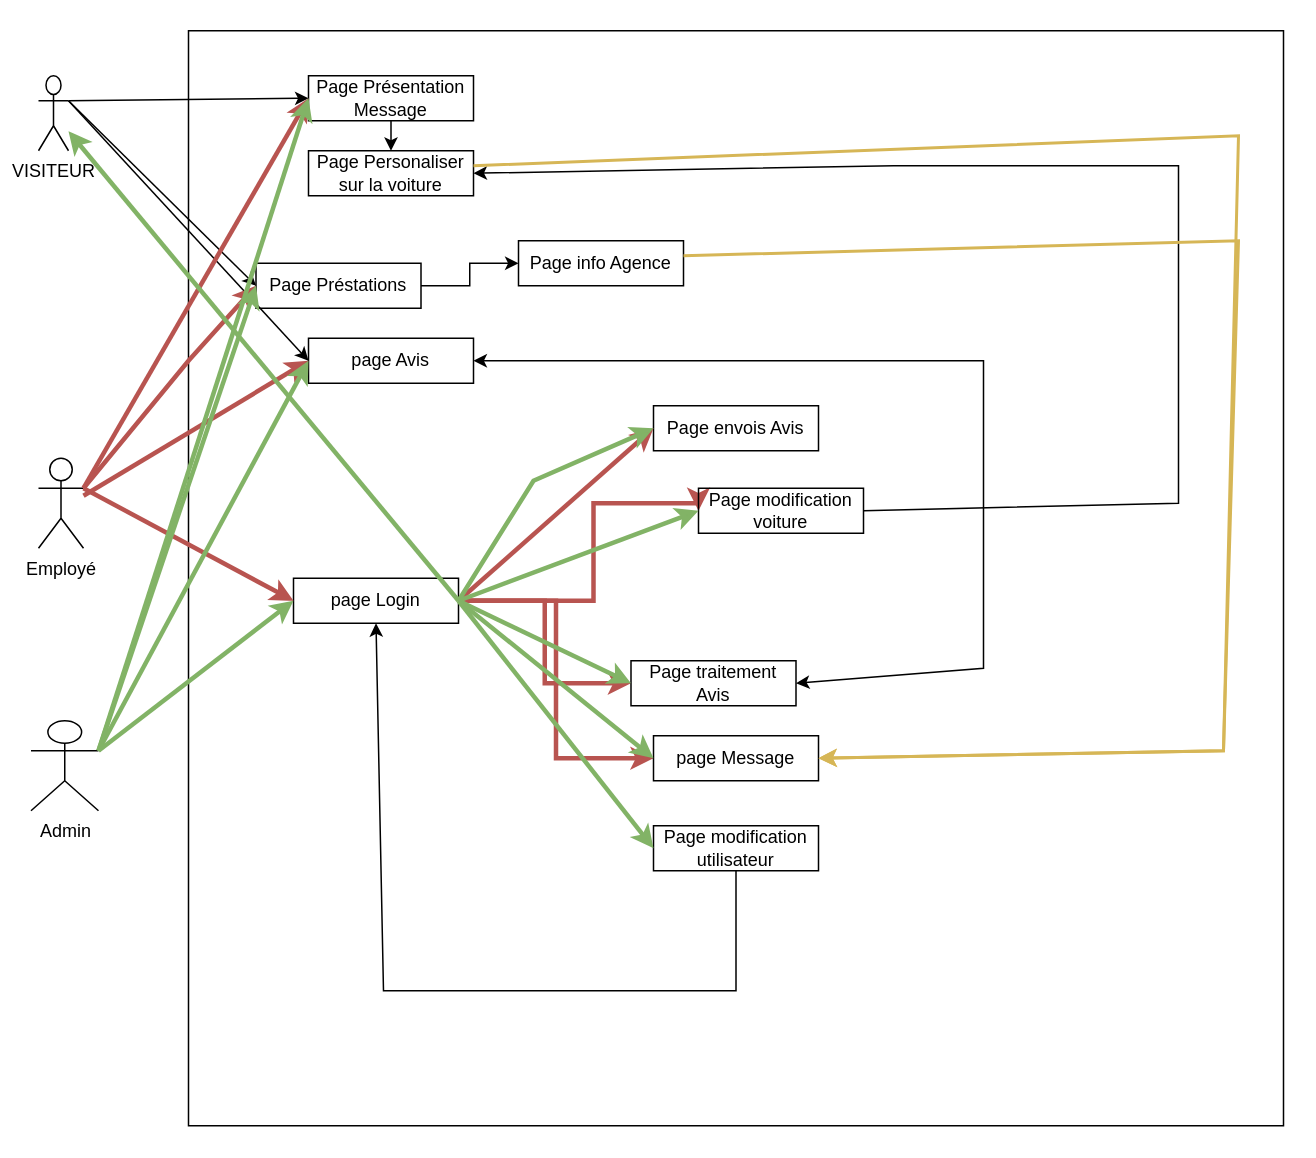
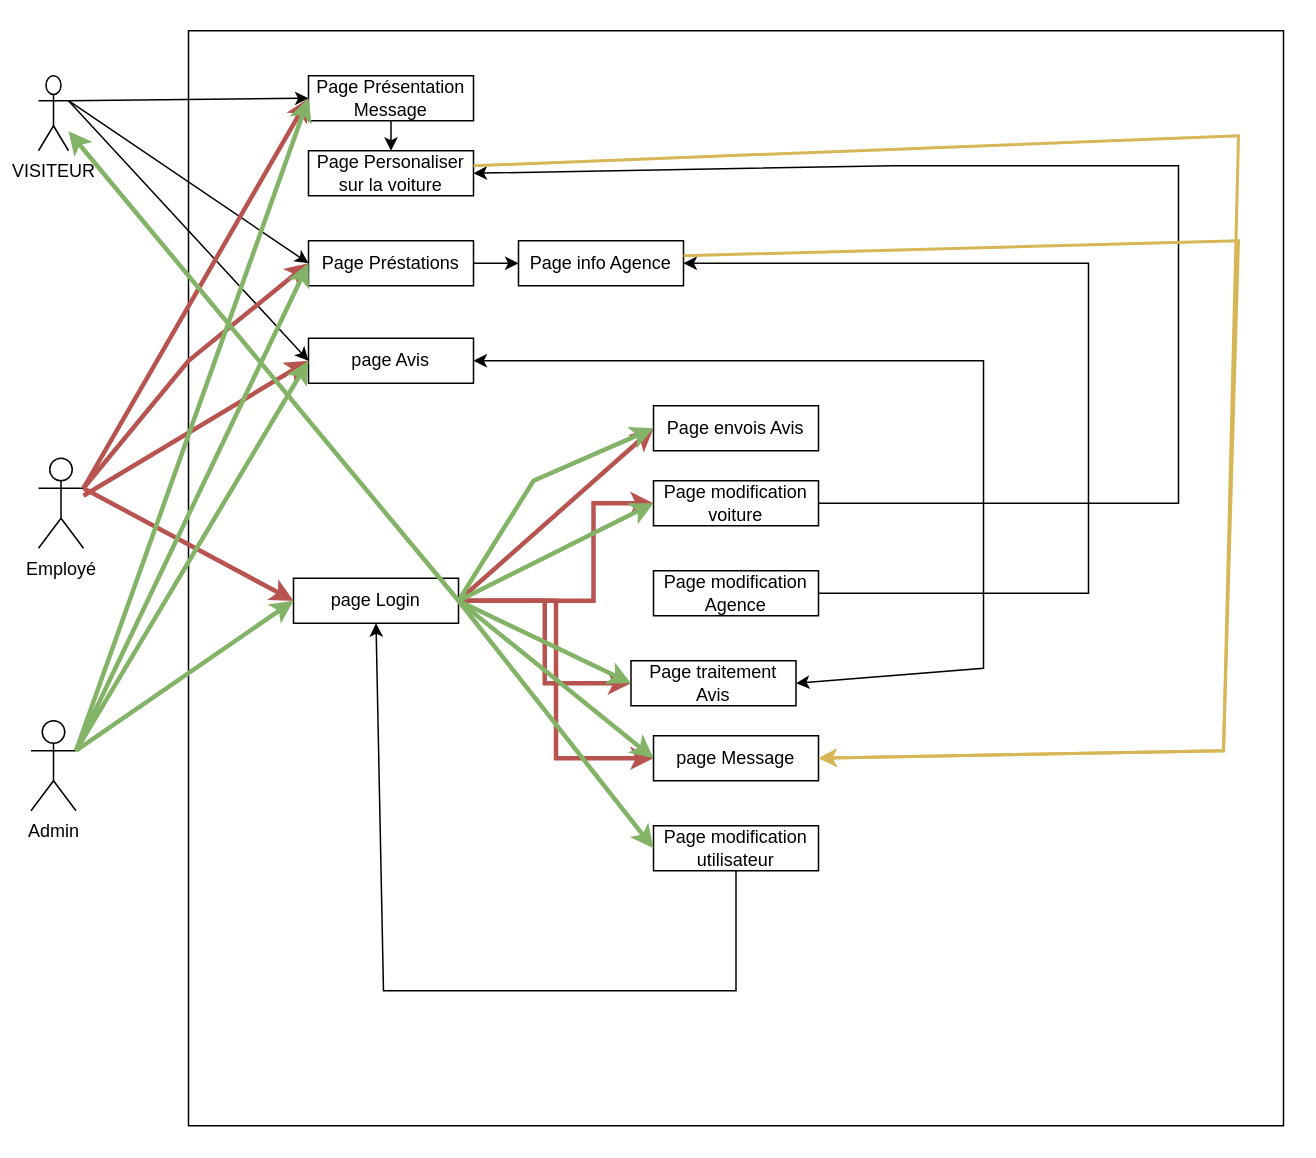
node "Page Préstations": moved (338, 286) -> (391, 263)
edge "Page modification Agence" -> "Page info Agence": added
node "Page modification voiture": moved (781, 511) -> (736, 503)
node "Page modification Agence": added
node "Admin": size 68x90 -> 45x90
